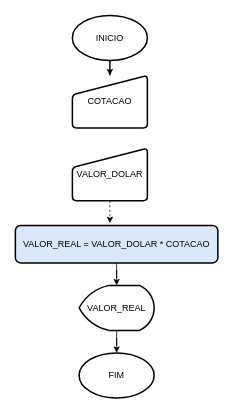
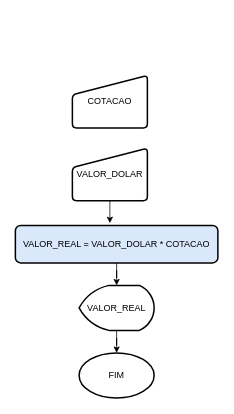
node "INICIO": removed
edge "INICIO" -> "COTACAO": removed
edge "VALOR_DOLAR" -> "VALOR_REAL = VALOR_DOLAR * COTACAO": style dashed -> solid
